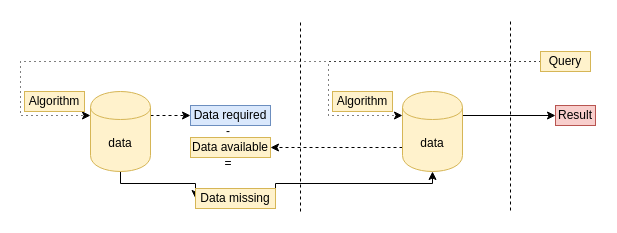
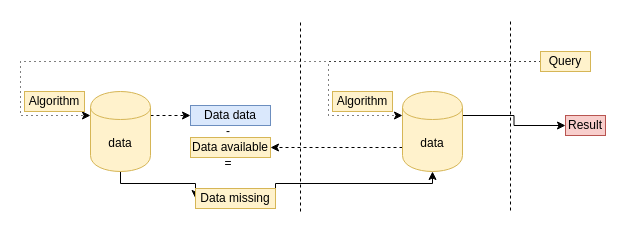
node "Data required": label "Data required" -> "Data data"
node "Result": moved (576, 116) -> (586, 126)
